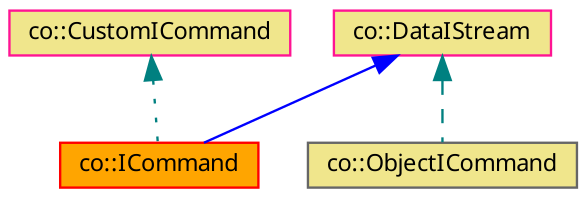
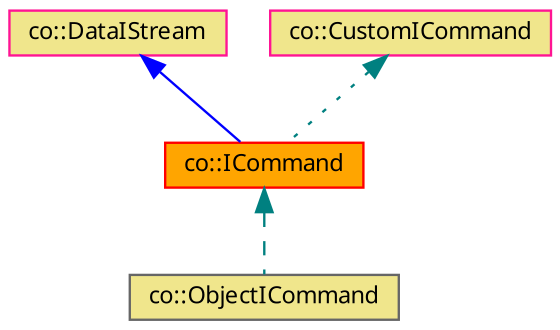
edge "co::ObjectICommand" -> "co::DataIStream": now "co::ObjectICommand" -> "co::ICommand"
